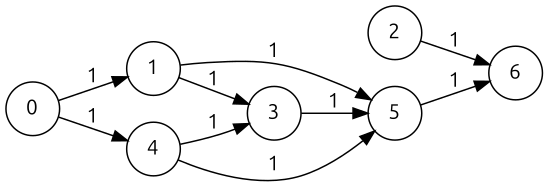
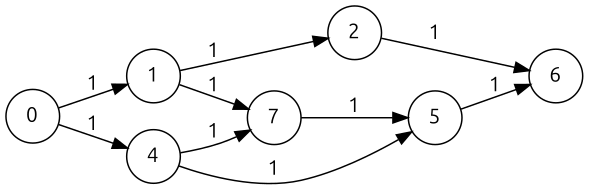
edge "1" -> "5": now "1" -> "2"
node "3": label "3" -> "7"
